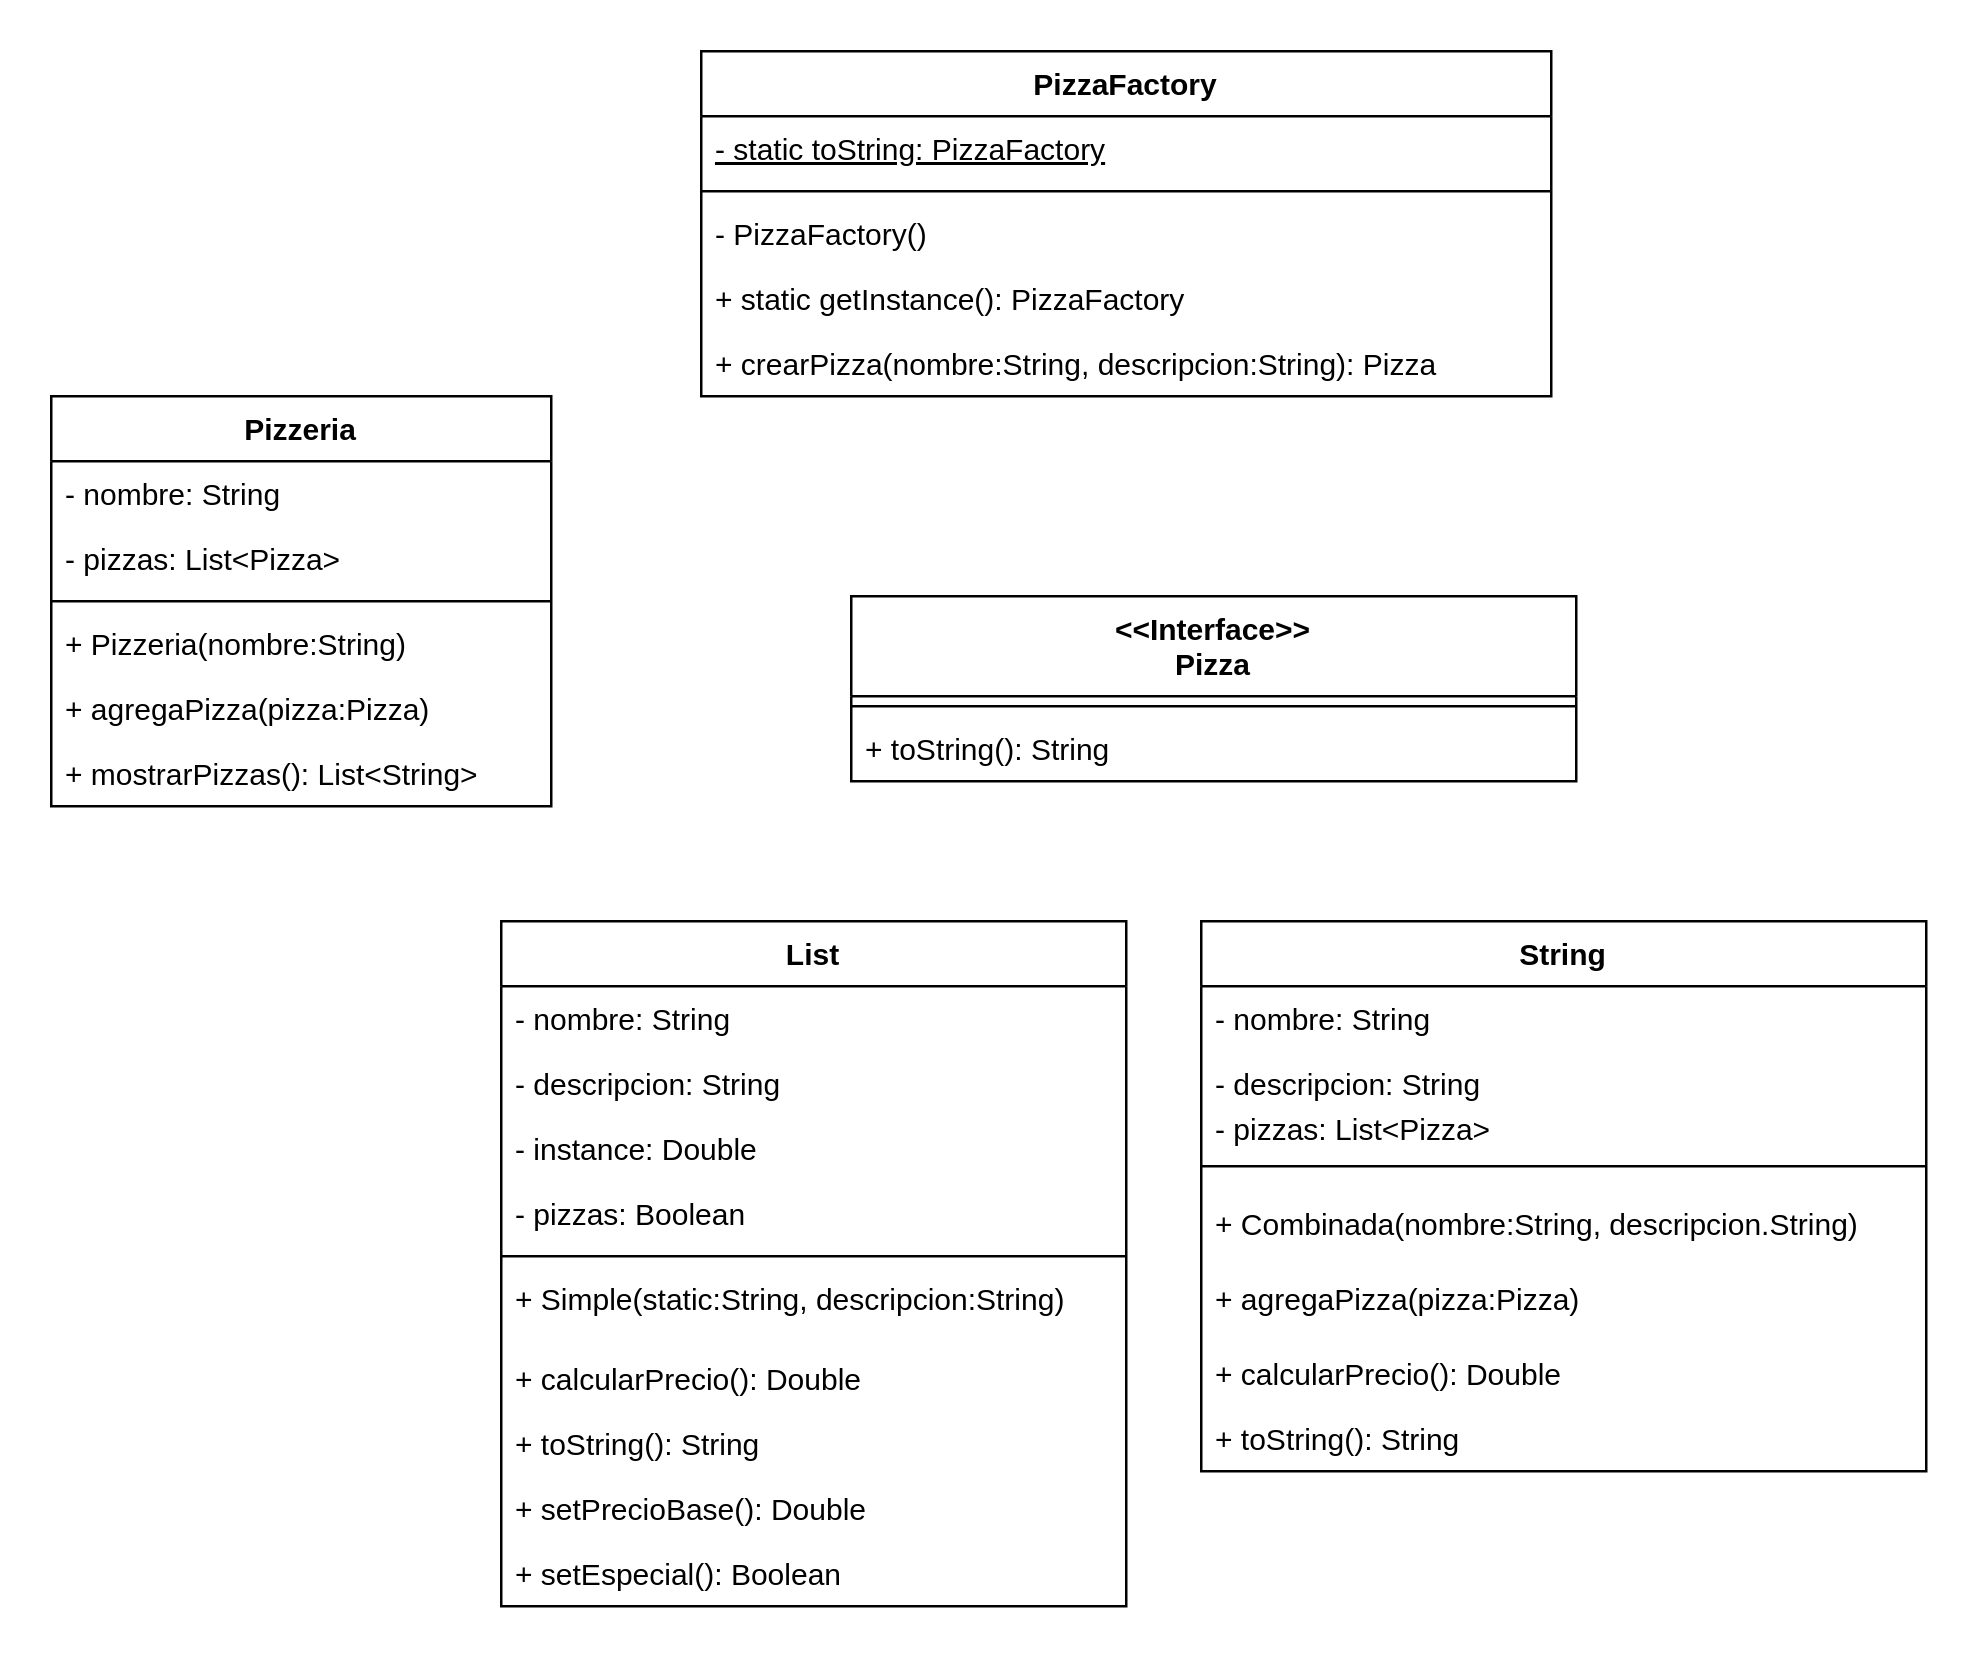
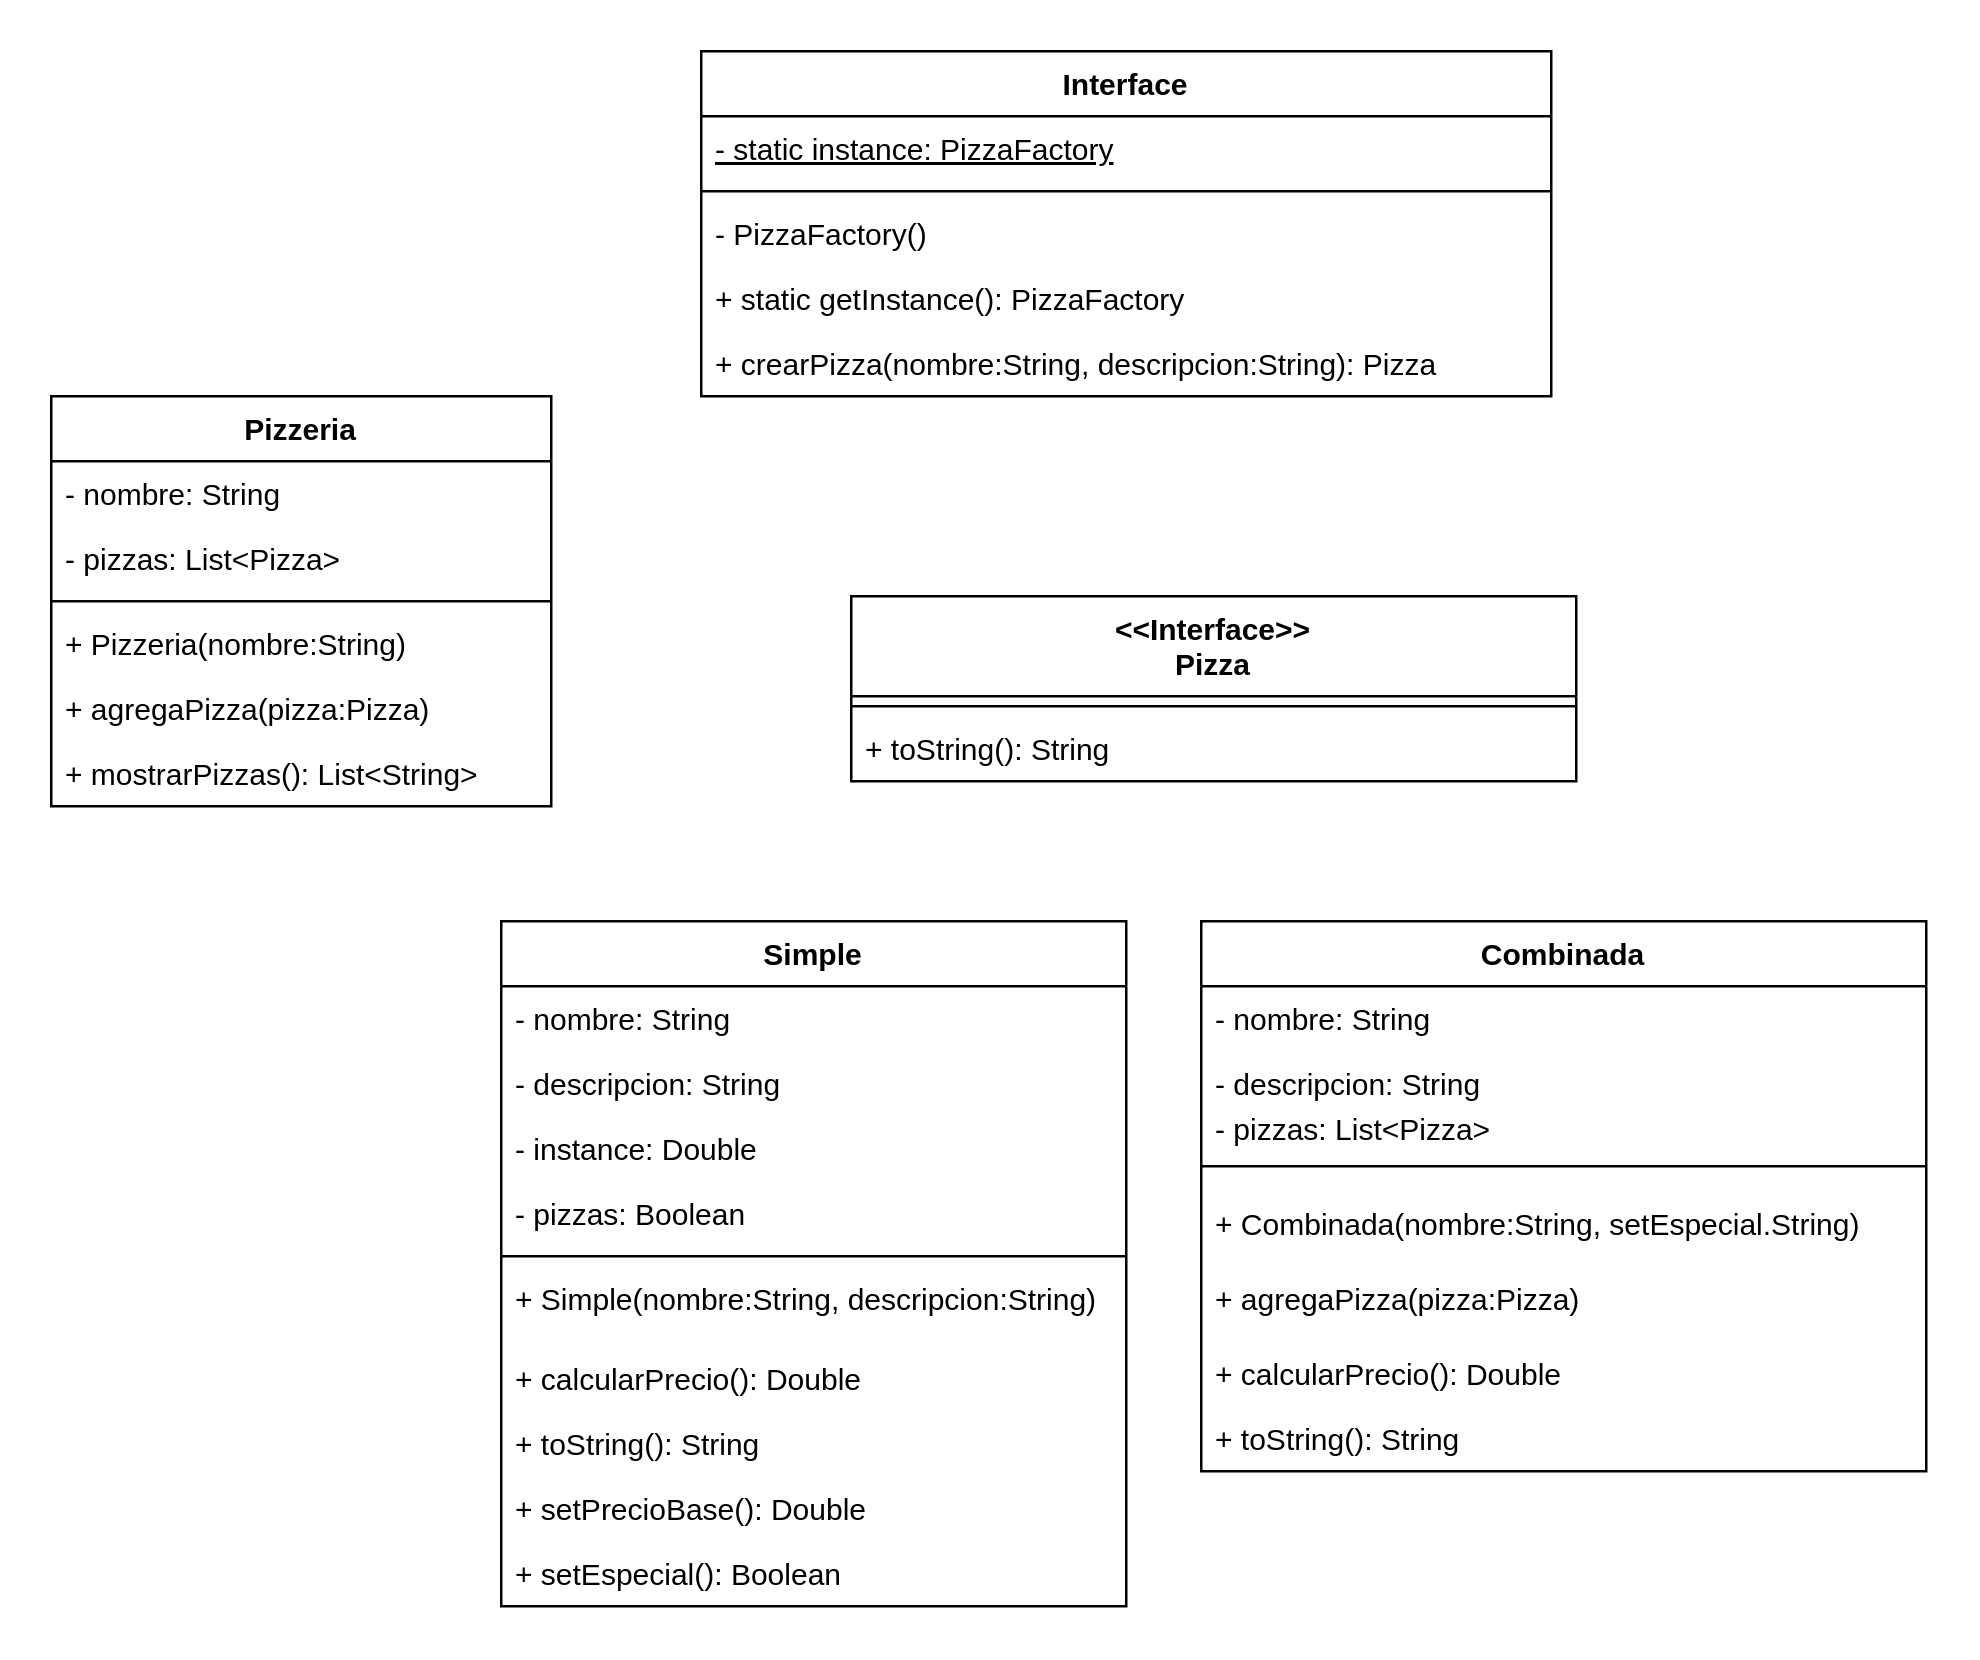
node "PizzaFactory": label "PizzaFactory" -> "Interface"
node "- static toString: PizzaFactory": label "- static toString: PizzaFactory" -> "- static instance: PizzaFactory"
node "List": label "List" -> "Simple"
node "String": label "String" -> "Combinada"
node "+ Combinada(nombre:String, descripcion.String)": label "+ Combinada(nombre:String, descripcion.String)" -> "+ Combinada(nombre:String, setEspecial.String)"
node "+ Simple(static:String, descripcion:String)": label "+ Simple(static:String, descripcion:String)" -> "+ Simple(nombre:String, descripcion:String)"
